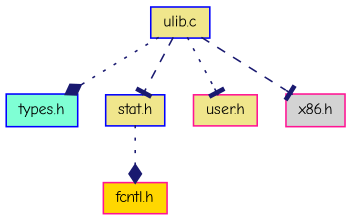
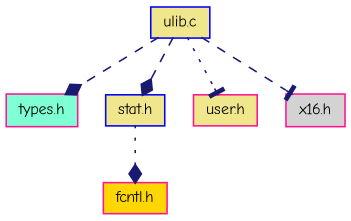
edge "ulib.c" -> "stat.h": arrowhead tee -> diamond
edge "ulib.c" -> "types.h": style dotted -> dashed
node "types.h": color blue -> deeppink
node "x86.h": label "x86.h" -> "x16.h"
